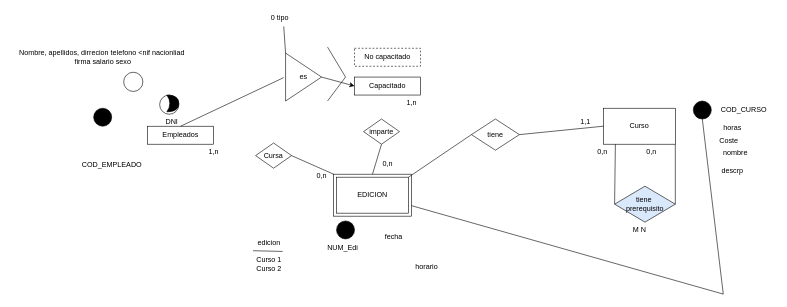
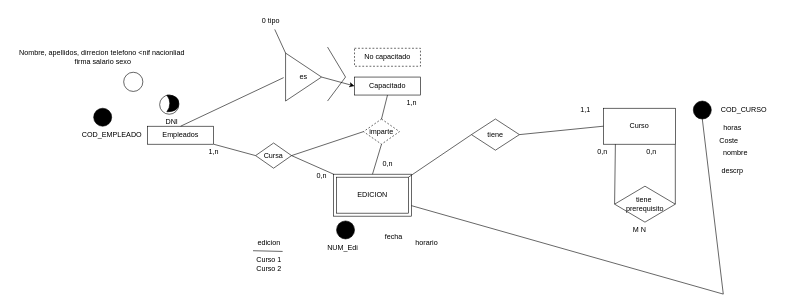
node "0 tipo": moved (279, 18) -> (270, 21)
edge "Capacitado" -- "imparte": added
node "1,1": moved (585, 122) -> (585, 110)
node "imparte": style solid -> dashed
edge "imparte" -- "Cursa": added
edge "Empleados" -- "Cursa": added
node "COD_EMPLEADO": moved (111, 165) -> (111, 135)
node "tiene prerequisito": fillcolor #dae8fc -> #ffffff
node "horario": moved (426, 267) -> (426, 243)
